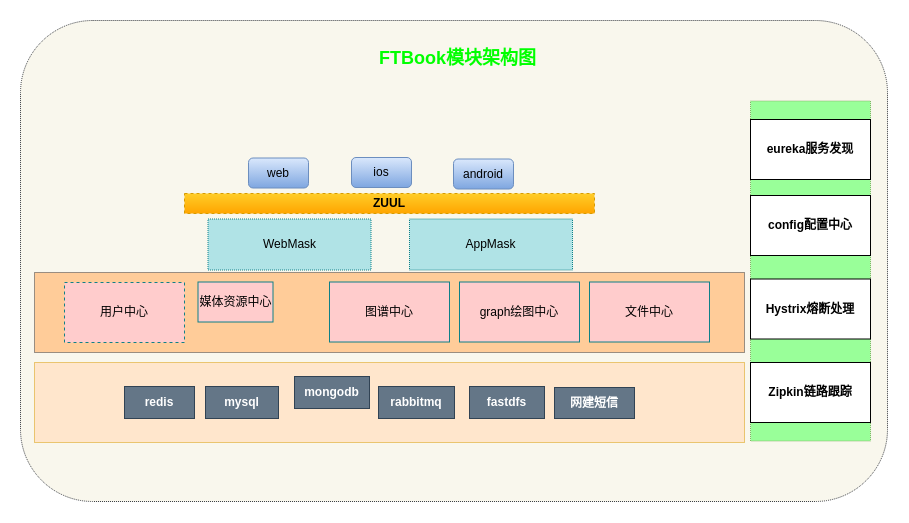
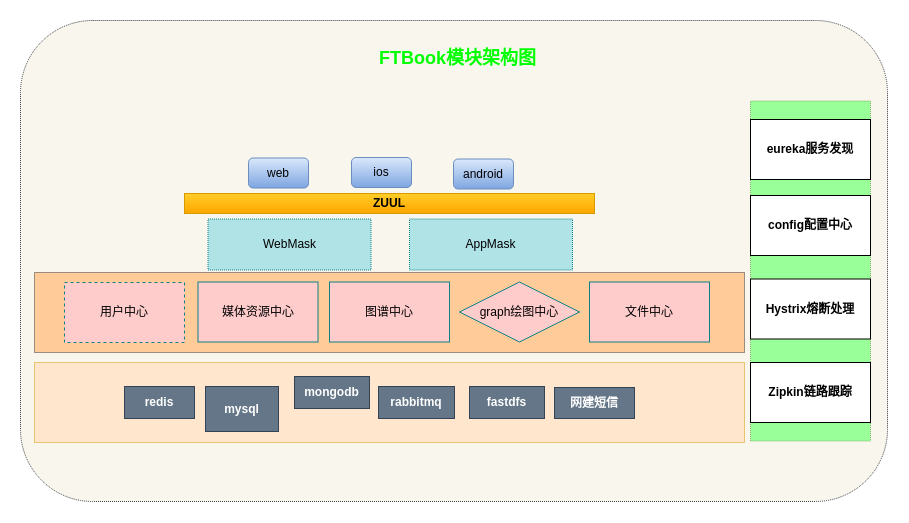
node "ZUUL": style dashed -> solid
node "媒体资源中心": size 75x40 -> 120x60
node "graph绘图中心": shape rectangle -> diamond
node "mysql": size 73x32 -> 73x45
